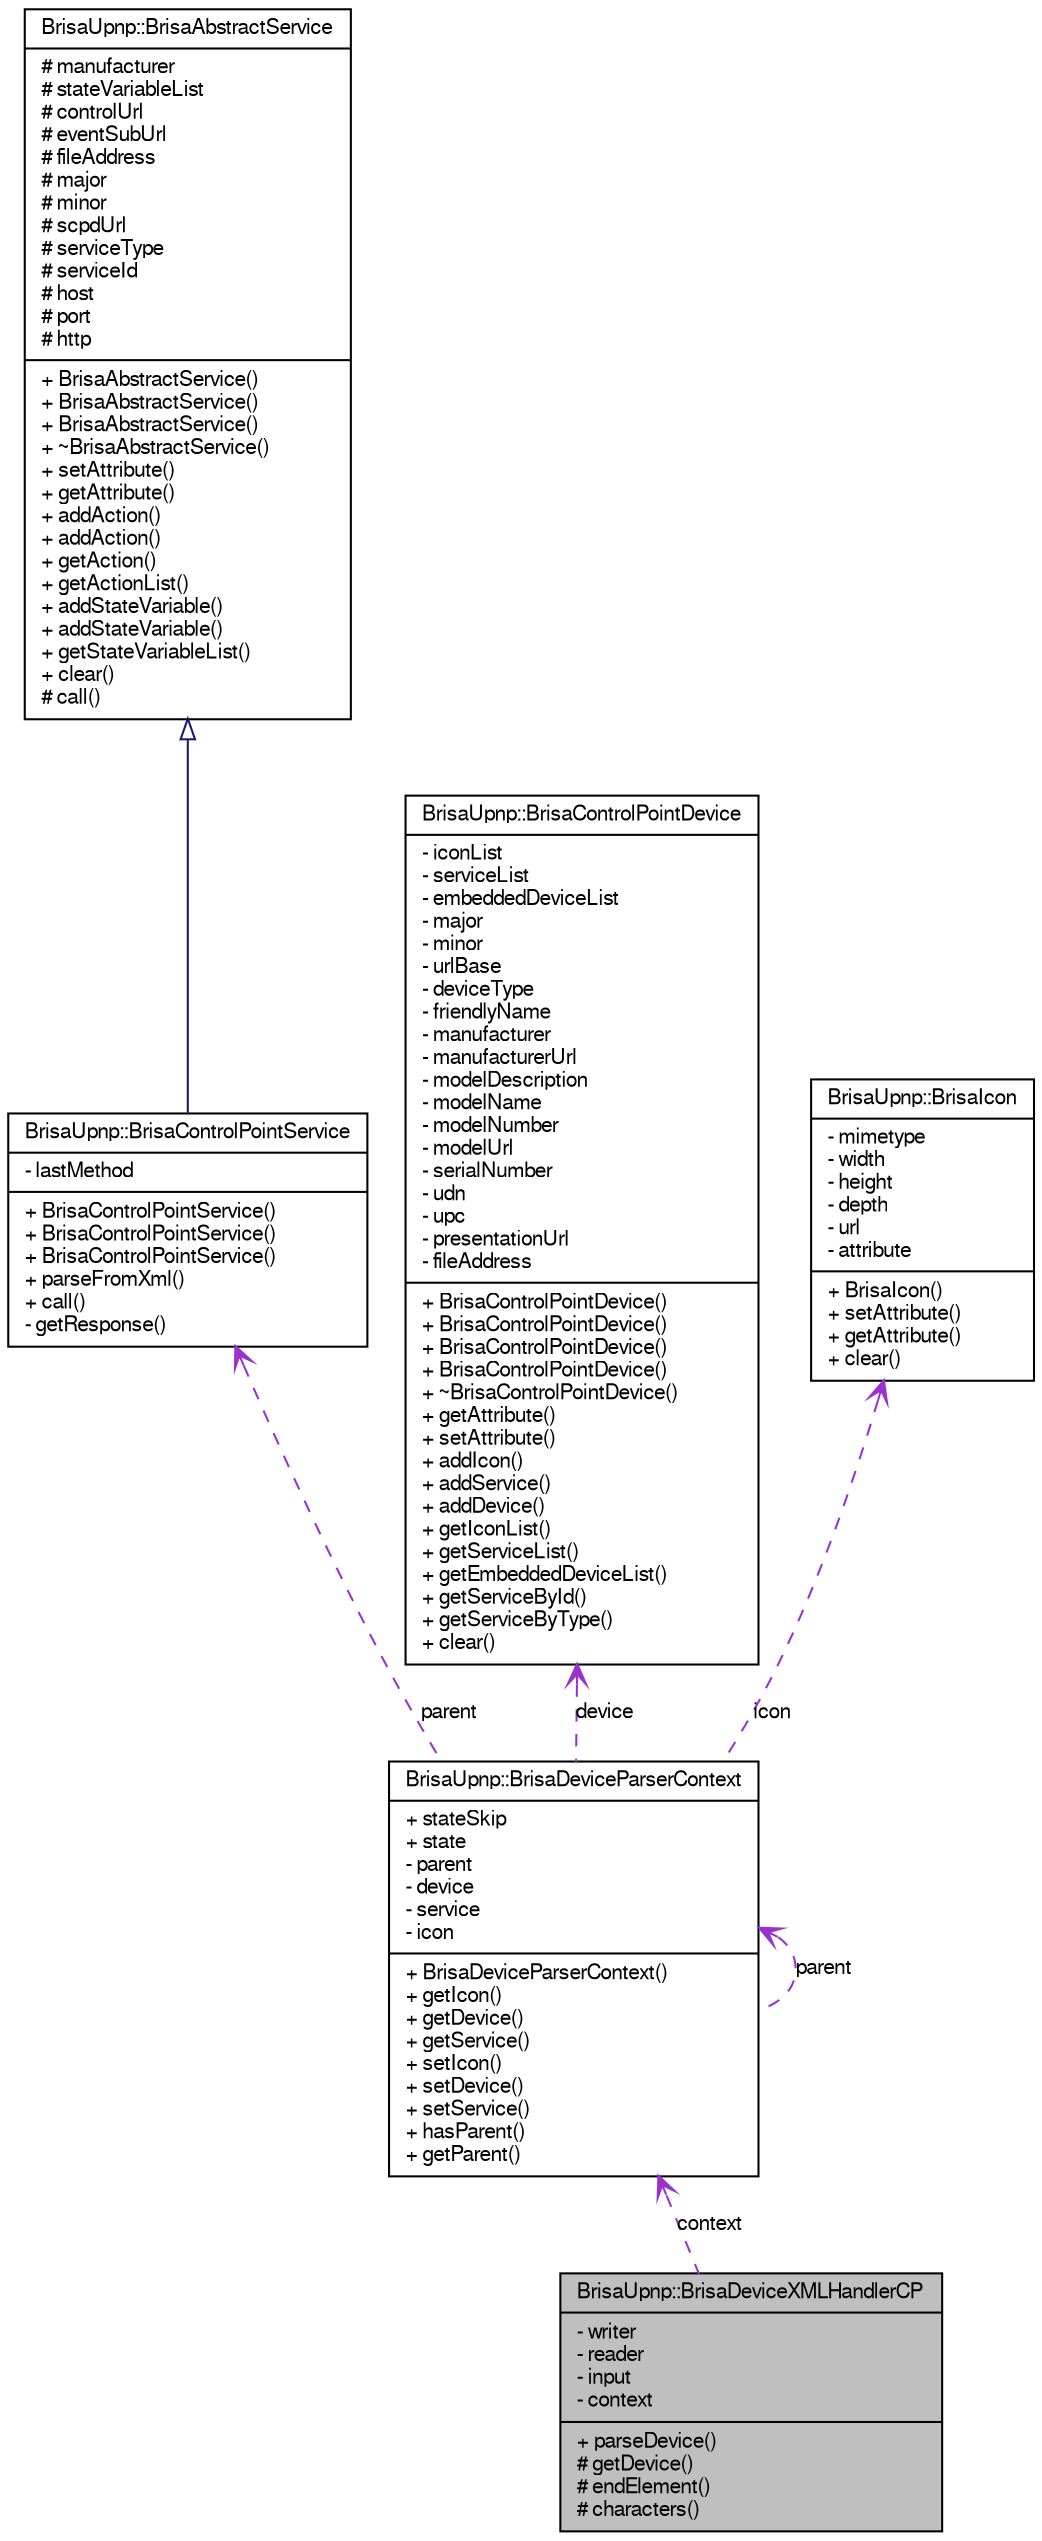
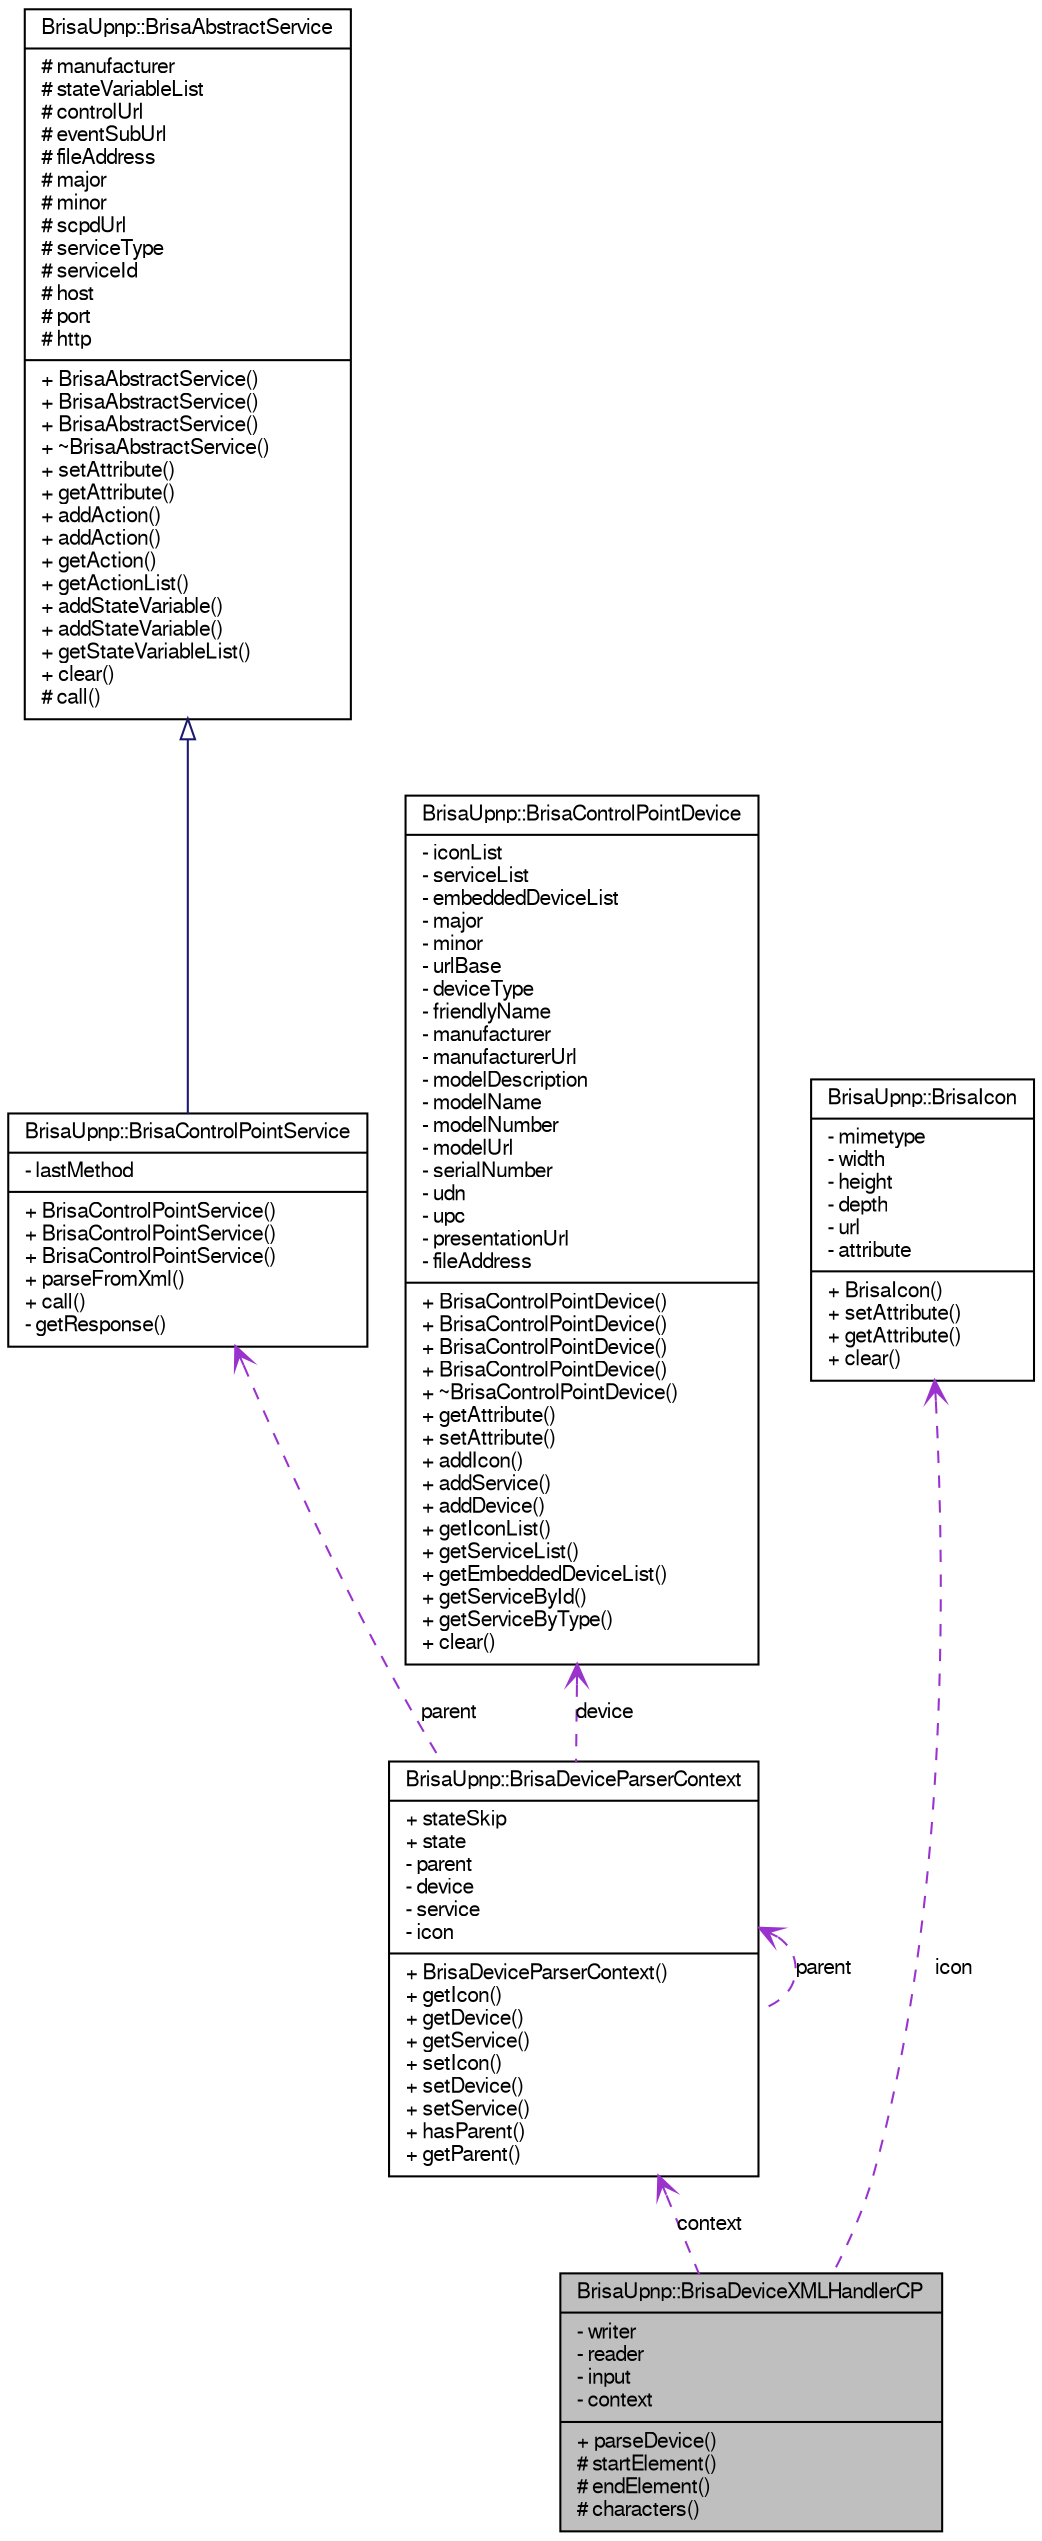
edge "BrisaUpnp::BrisaDeviceParserContext" -> "BrisaUpnp::BrisaIcon": now "BrisaUpnp::BrisaDeviceXMLHandlerCP" -> "BrisaUpnp::BrisaIcon"
node "BrisaUpnp::BrisaDeviceXMLHandlerCP": text "# getDevice()" -> "# startElement()"
